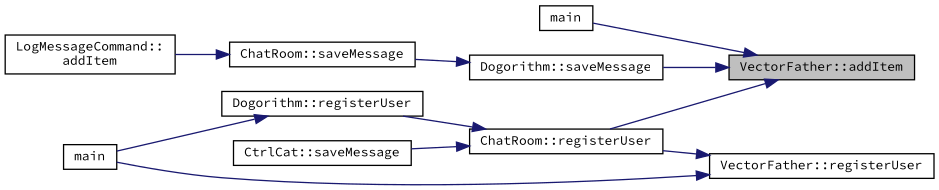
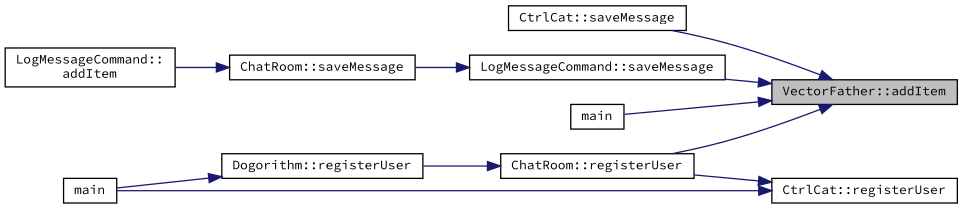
node "Dogorithm::saveMessage": label "Dogorithm::saveMessage" -> "LogMessageCommand::saveMessage"
edge "CtrlCat::saveMessage" -> "ChatRoom::registerUser": now "CtrlCat::saveMessage" -> "VectorFather::addItem"
node "VectorFather::registerUser": label "VectorFather::registerUser" -> "CtrlCat::registerUser"
